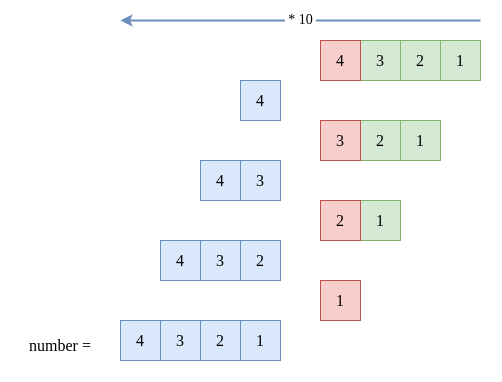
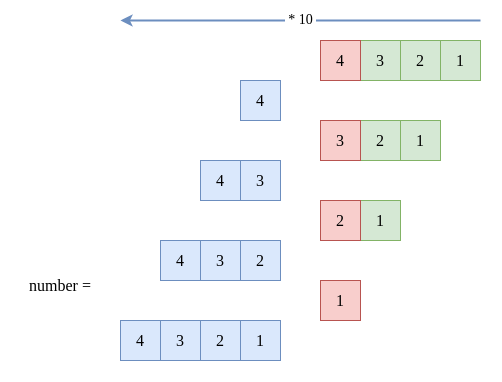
node "number =": moved (61, 346) -> (61, 286)
